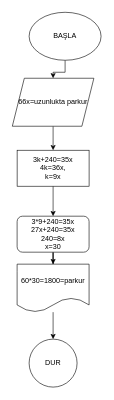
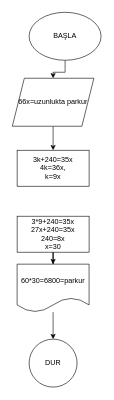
edge "3k+240=35x 4k=36x, k=9x" -> "3*9+240=35x 27x+240=35x 240=8x x=30": removed
node "3*9+240=35x 27x+240=35x 240=8x x=30": shape rounded rectangle -> rectangle
node "60*30=1800=parkur": label "60*30=1800=parkur" -> "60*30=6800=parkur"
